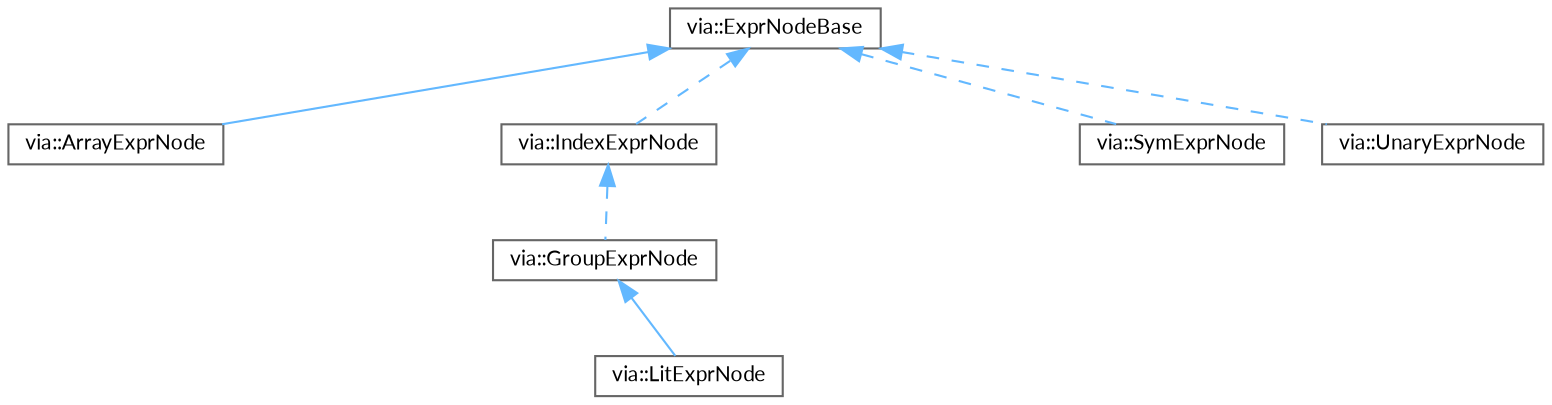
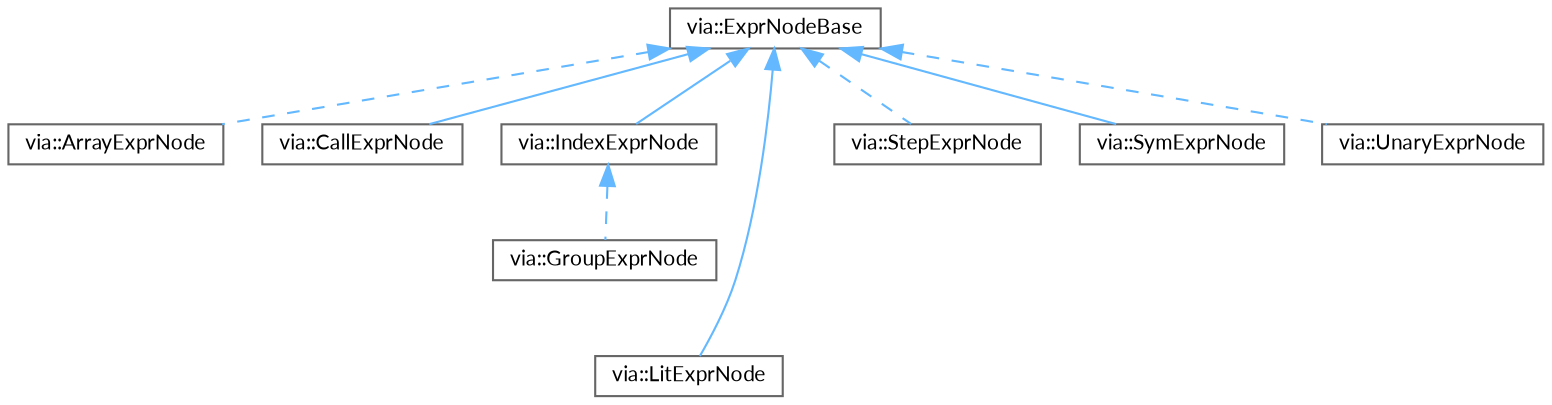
edge "via::ArrayExprNode" -> "via::ExprNodeBase": style solid -> dashed
edge "via::SymExprNode" -> "via::ExprNodeBase": style dashed -> solid
edge "via::IndexExprNode" -> "via::ExprNodeBase": style dashed -> solid
node "via::CallExprNode": added
node "via::StepExprNode": added
edge "via::LitExprNode" -> "via::GroupExprNode": now "via::LitExprNode" -> "via::ExprNodeBase"
